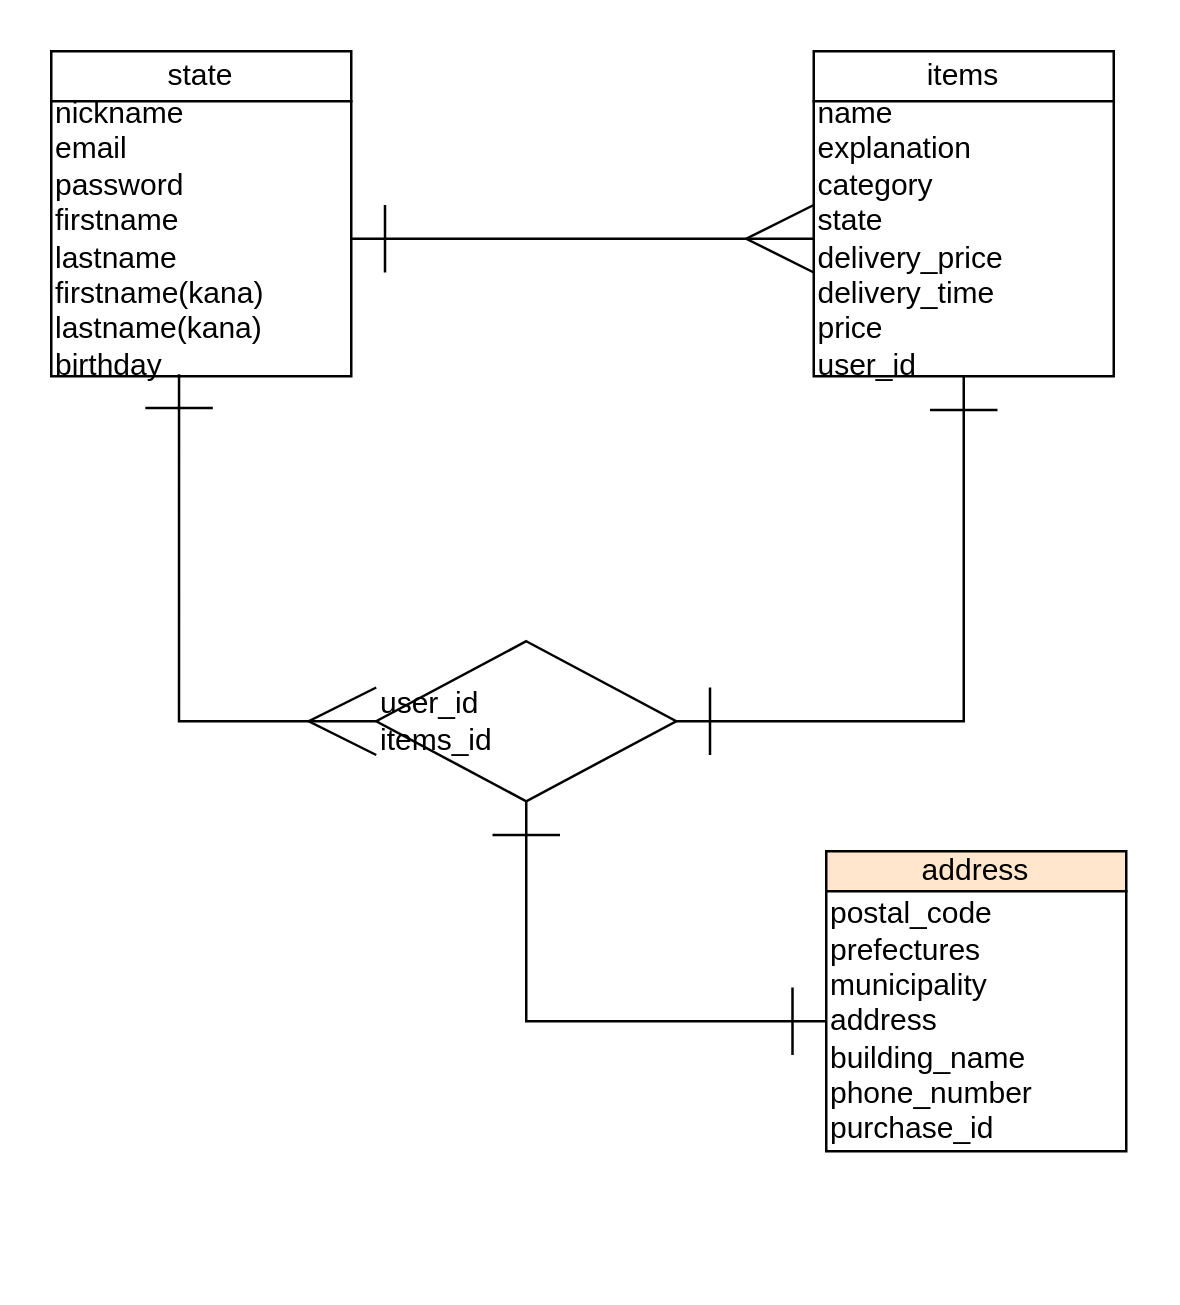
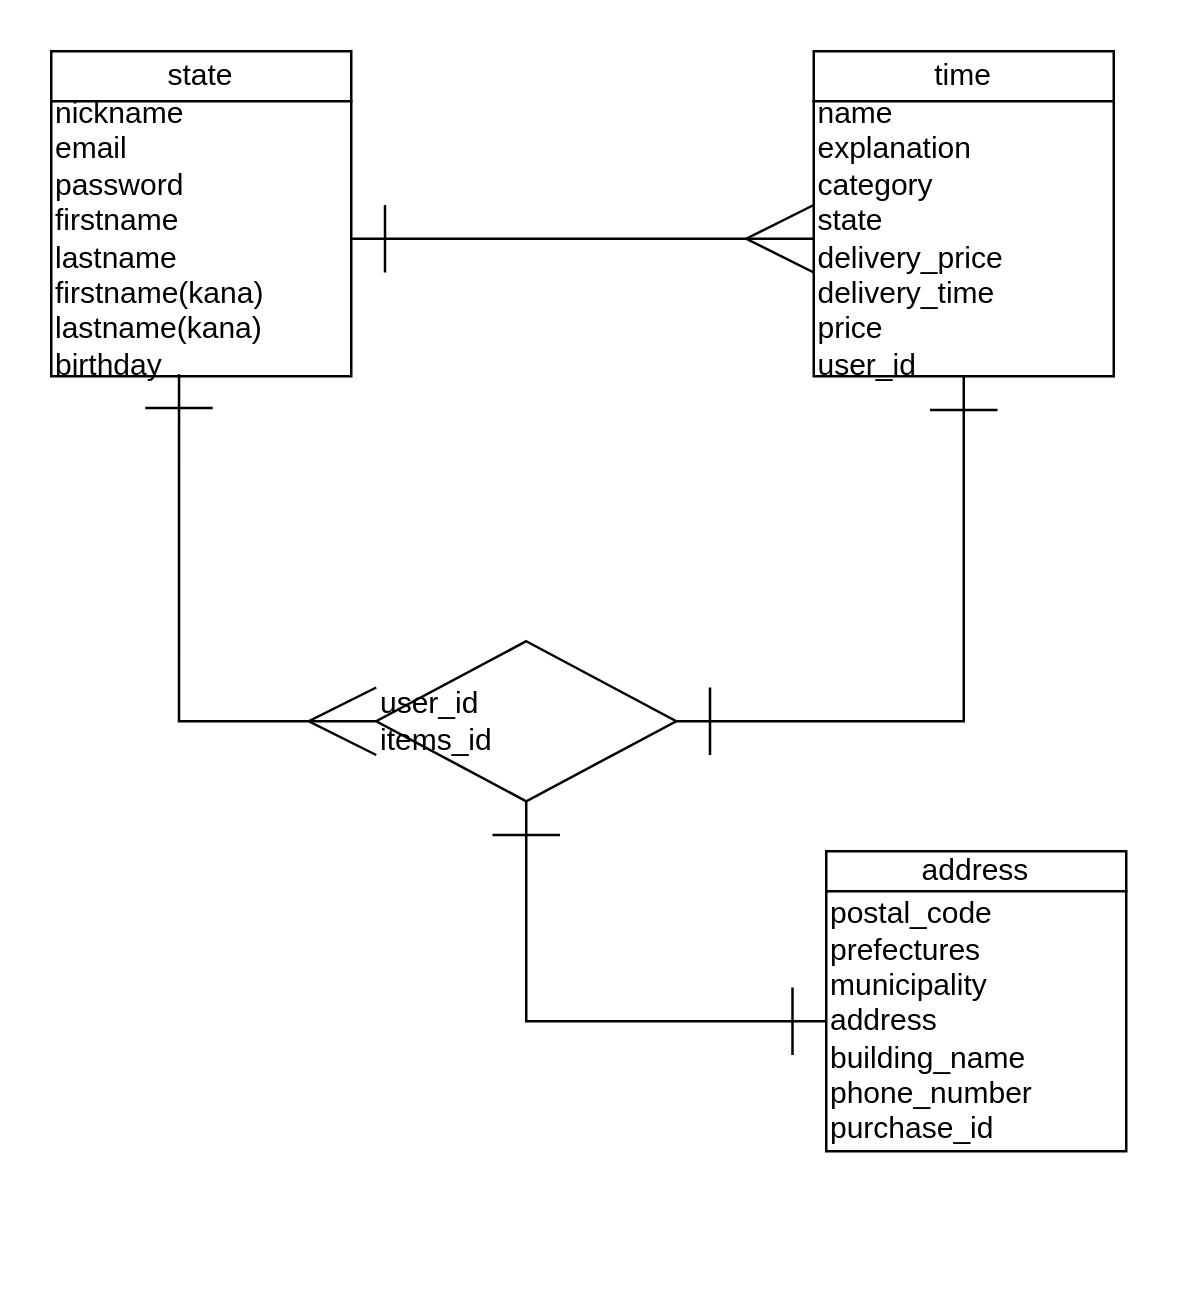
node "items": label "items" -> "time"
node "address": fillcolor #ffe6cc -> #ffffff
